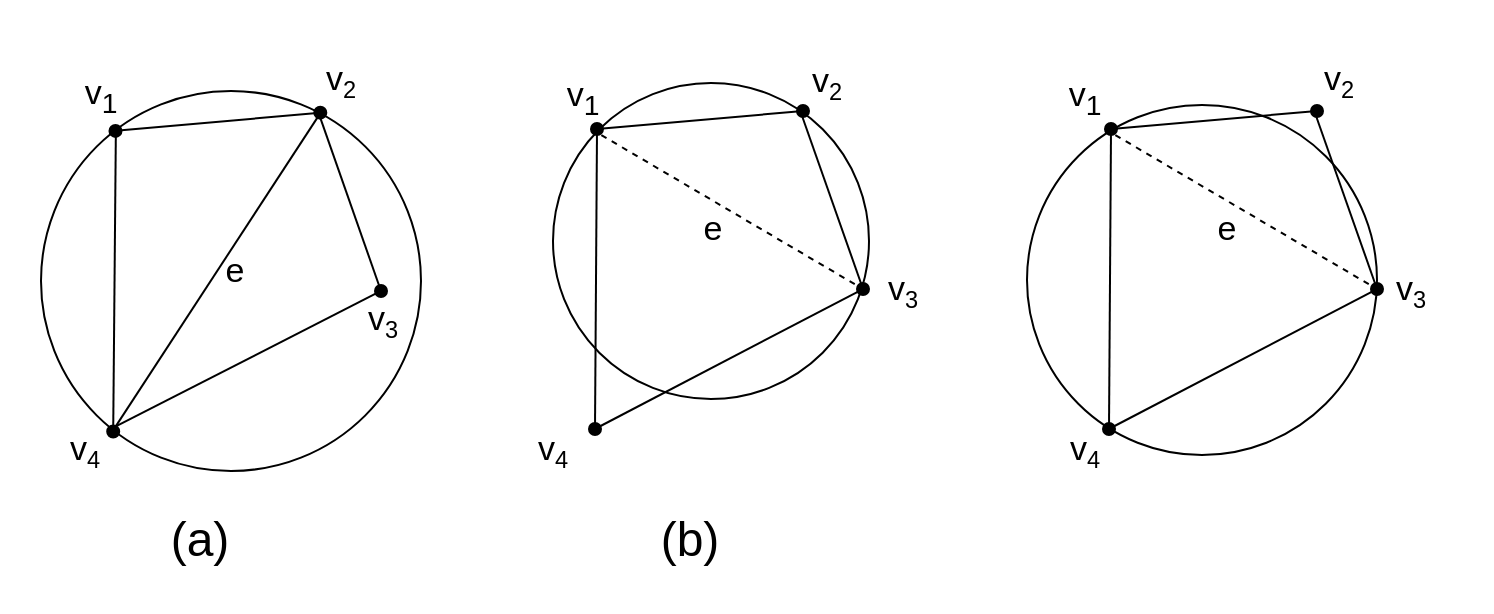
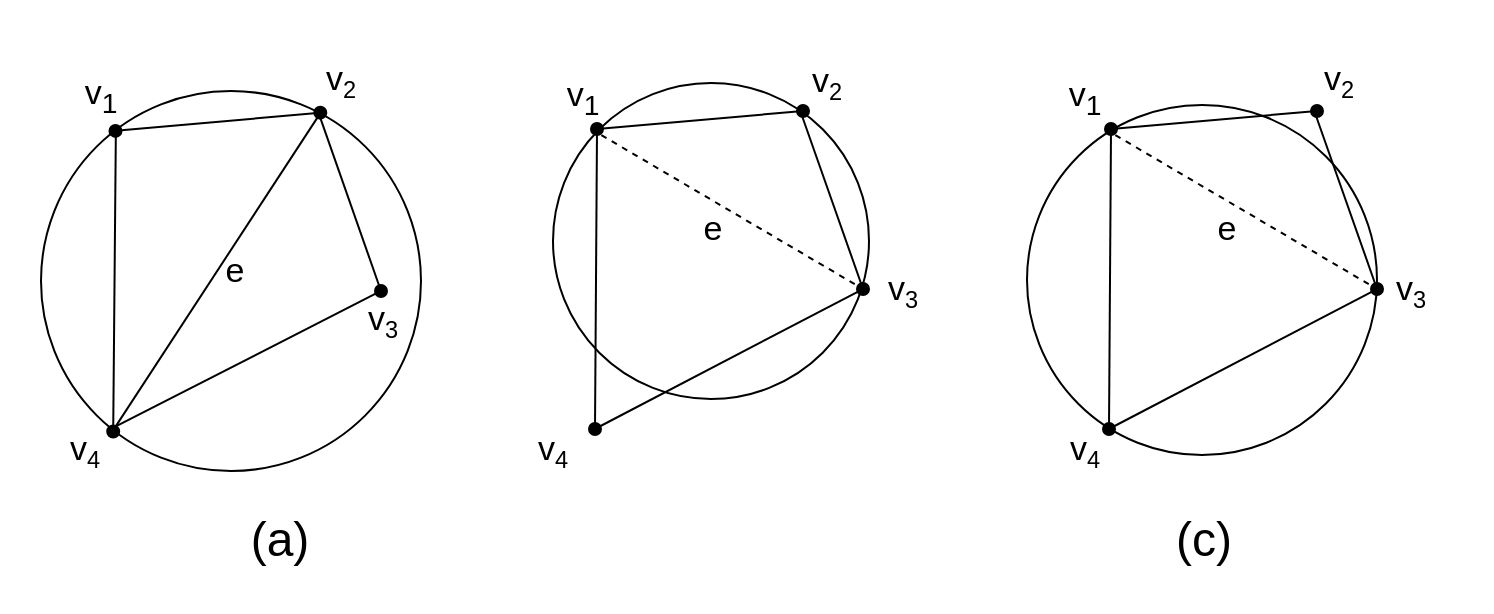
node "(a)": moved (201, 541) -> (281, 541)
node "(b)": removed
node "(c)": added
